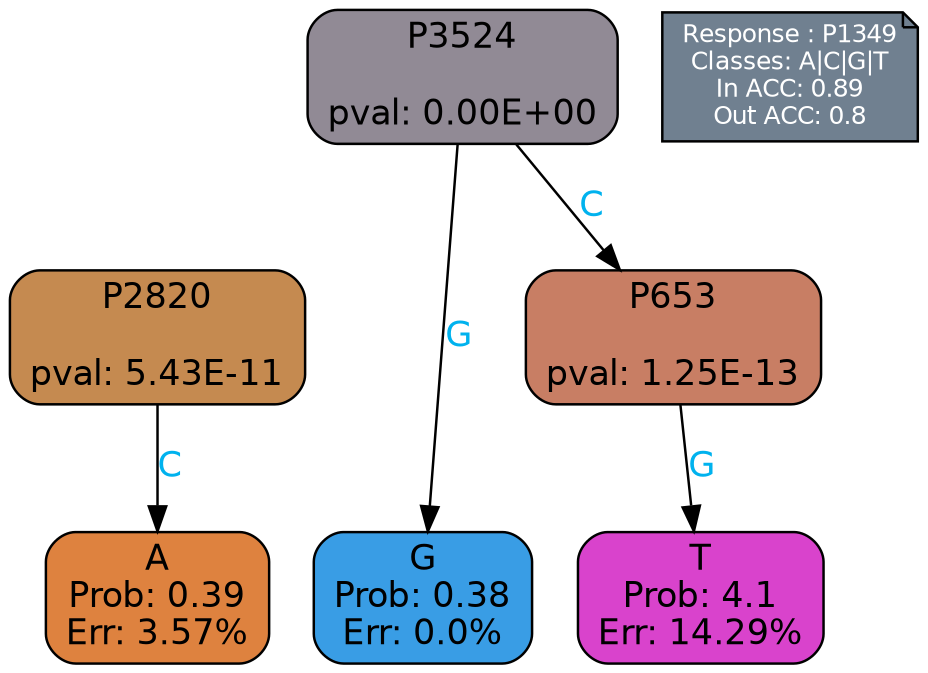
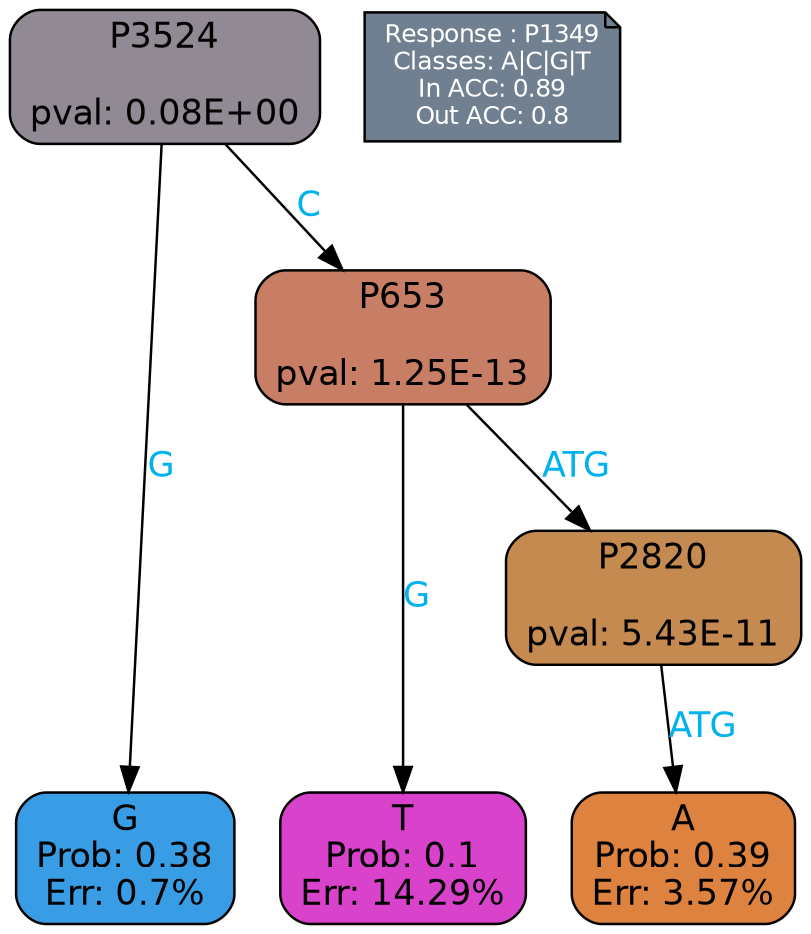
node "P3524 pval: 0.00E+00": label "P3524 pval: 0.00E+00" -> "P3524 pval: 0.08E+00"
edge "P653 pval: 1.25E-13" -> "P2820 pval: 5.43E-11": added, label "ATG"
edge "P2820 pval: 5.43E-11" -> "A Prob: 0.39 Err: 3.57%": label "C" -> "ATG"
node "G Prob: 0.38 Err: 0.0%": label "G Prob: 0.38 Err: 0.0%" -> "G Prob: 0.38 Err: 0.7%"
node "T Prob: 4.1 Err: 14.29%": label "T Prob: 4.1 Err: 14.29%" -> "T Prob: 0.1 Err: 14.29%"
